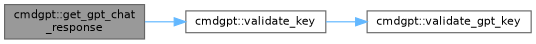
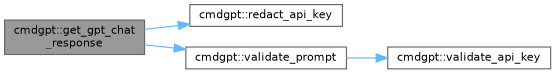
node "cmdgpt::redact_api_key": added
node "cmdgpt::validate_key": label "cmdgpt::validate_key" -> "cmdgpt::validate_prompt"
node "cmdgpt::validate_gpt_key": label "cmdgpt::validate_gpt_key" -> "cmdgpt::validate_api_key"
